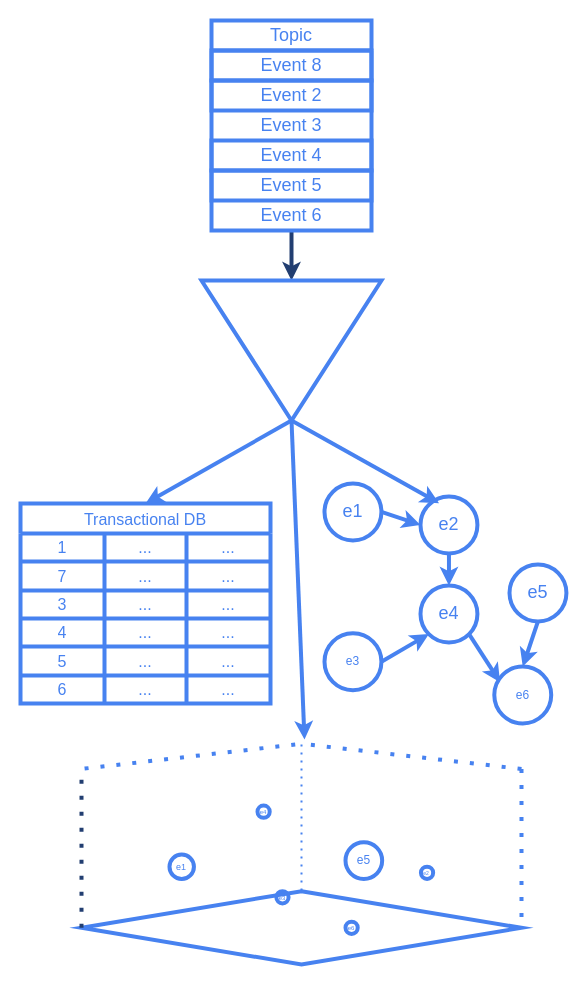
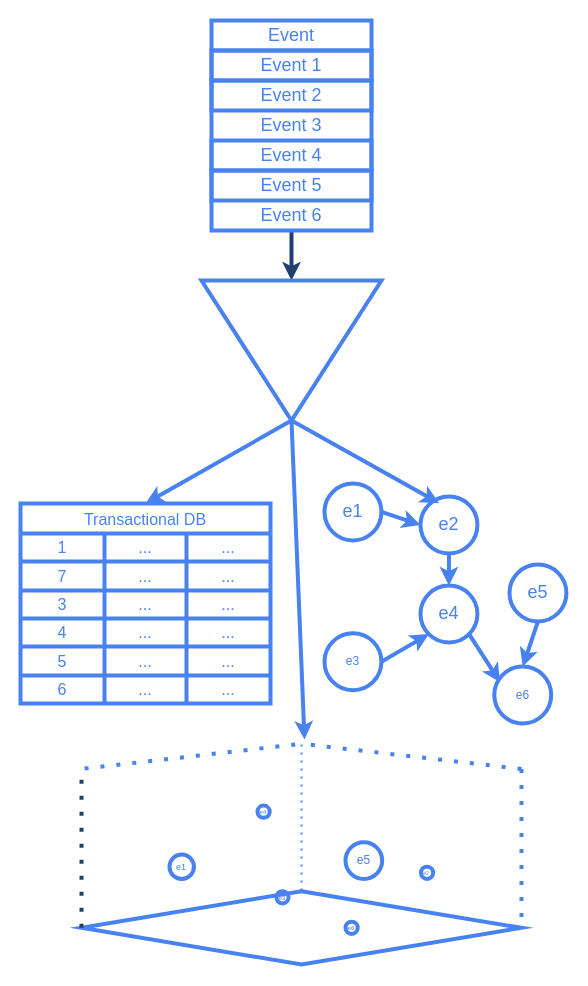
node "Topic": label "Topic" -> "Event"
node "Event 8": label "Event 8" -> "Event 1"
